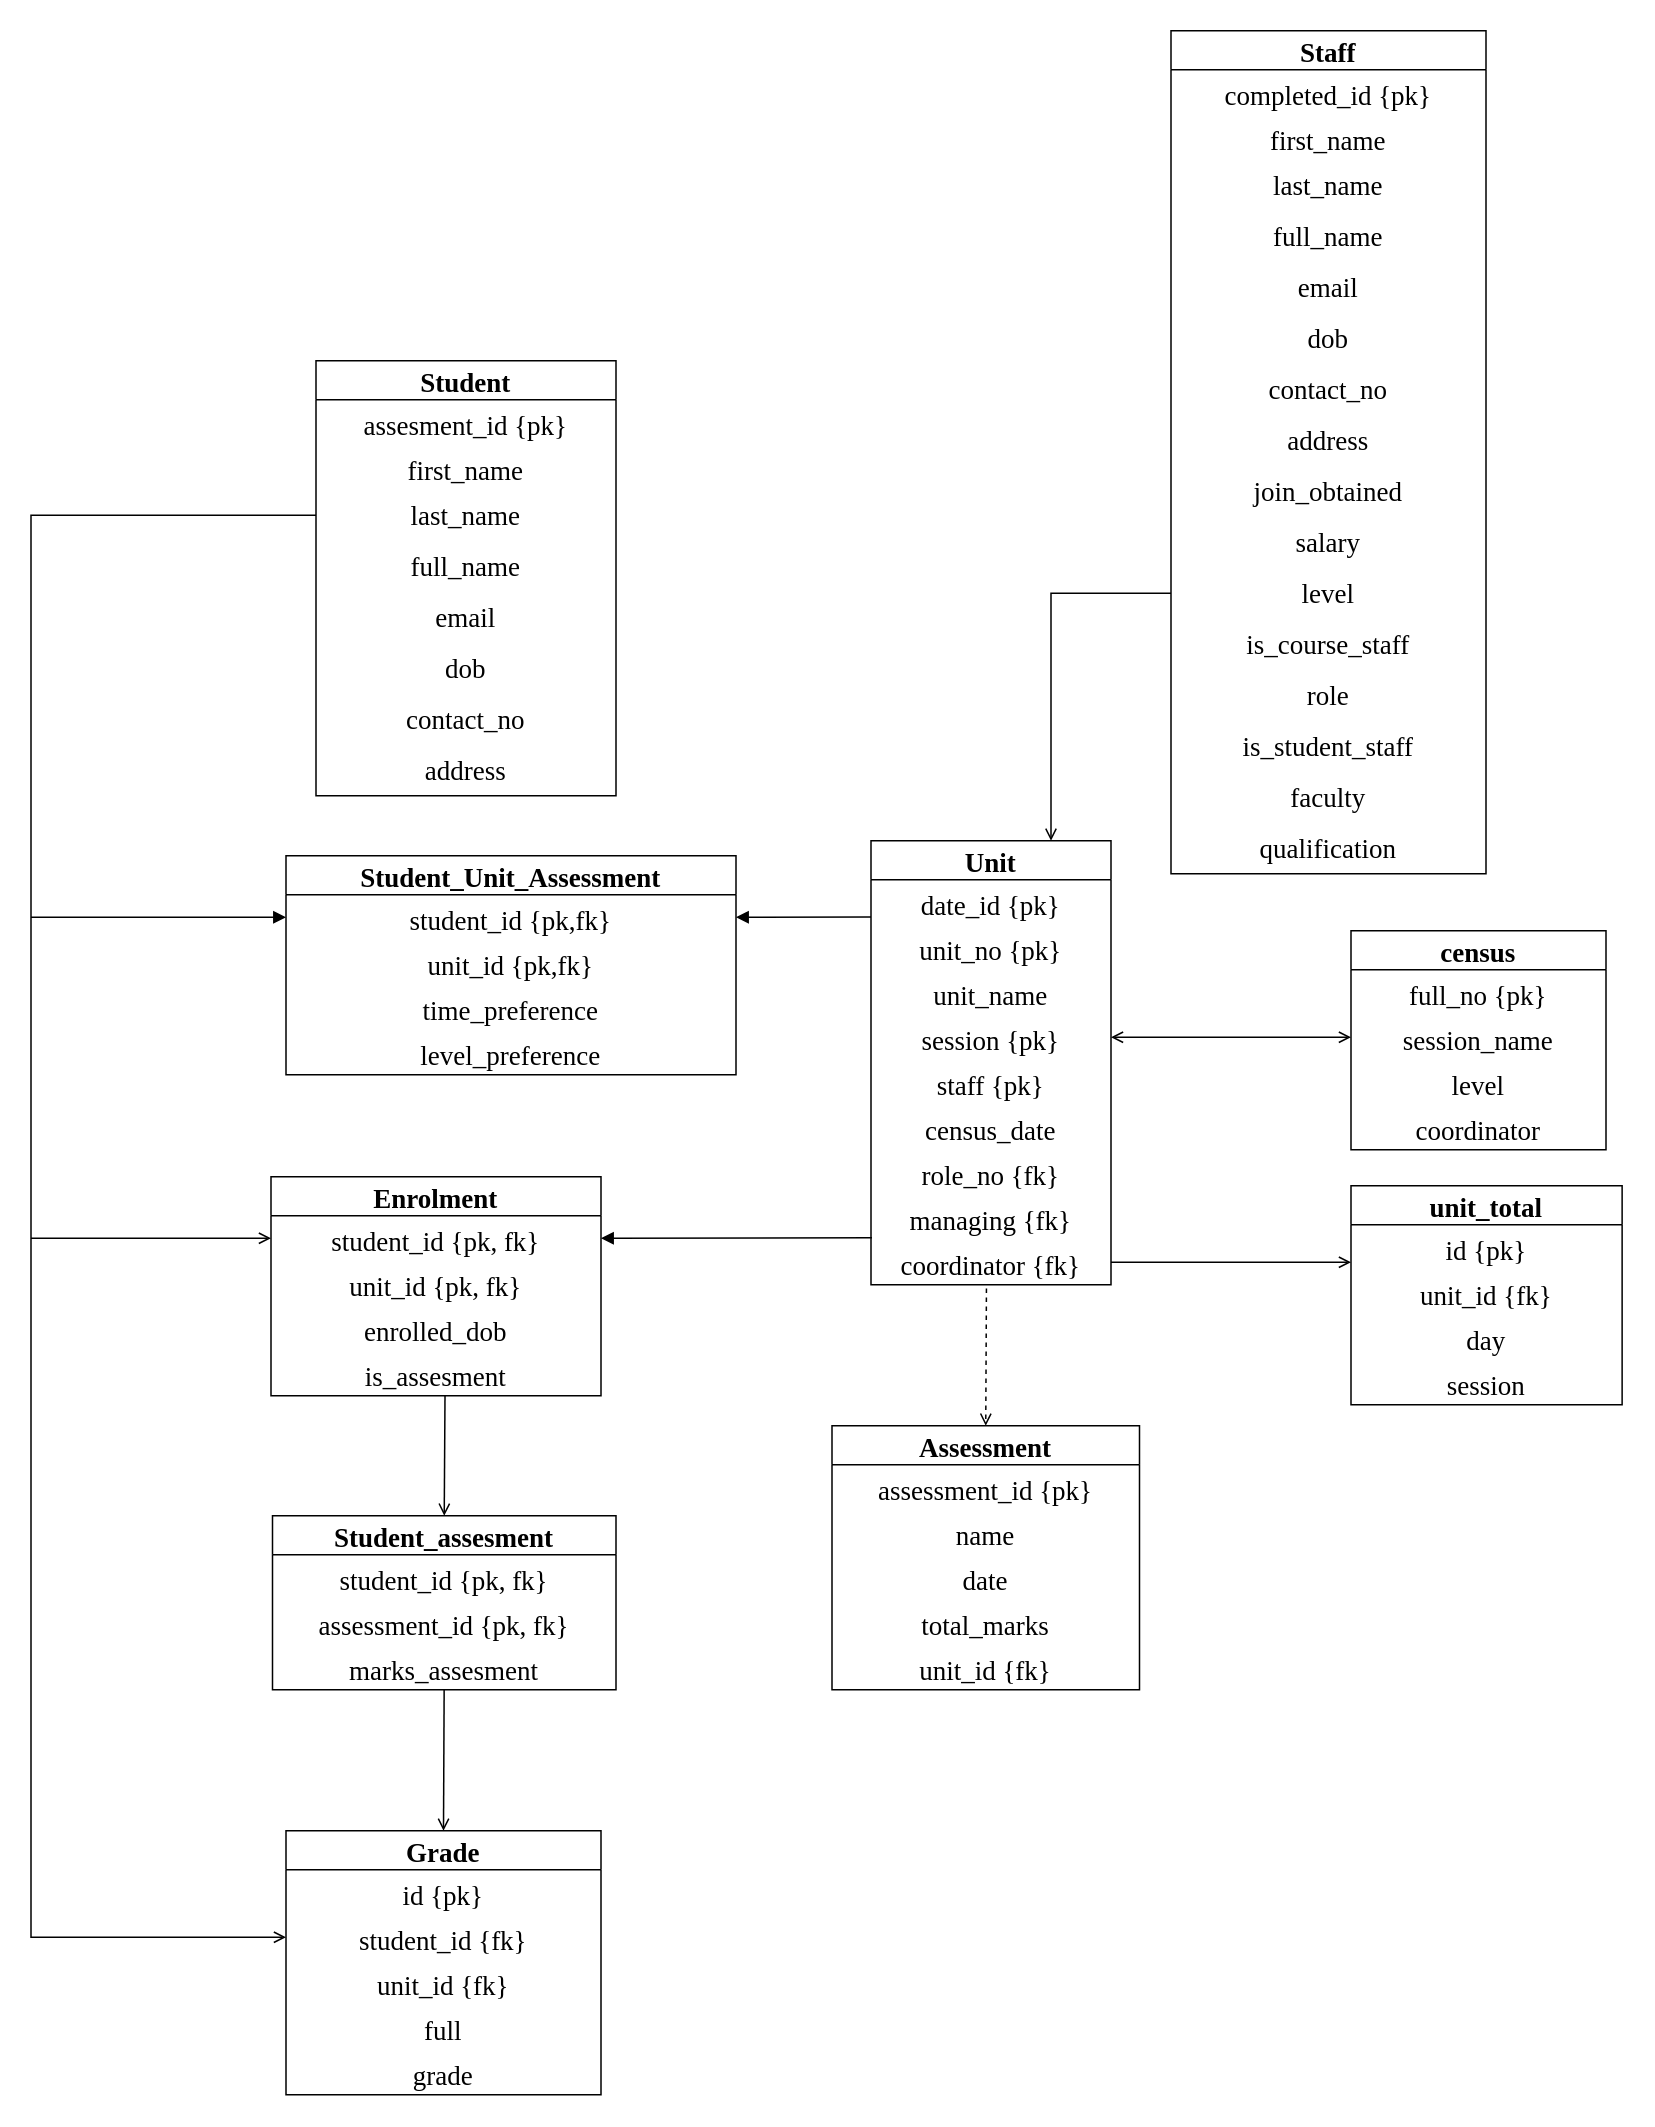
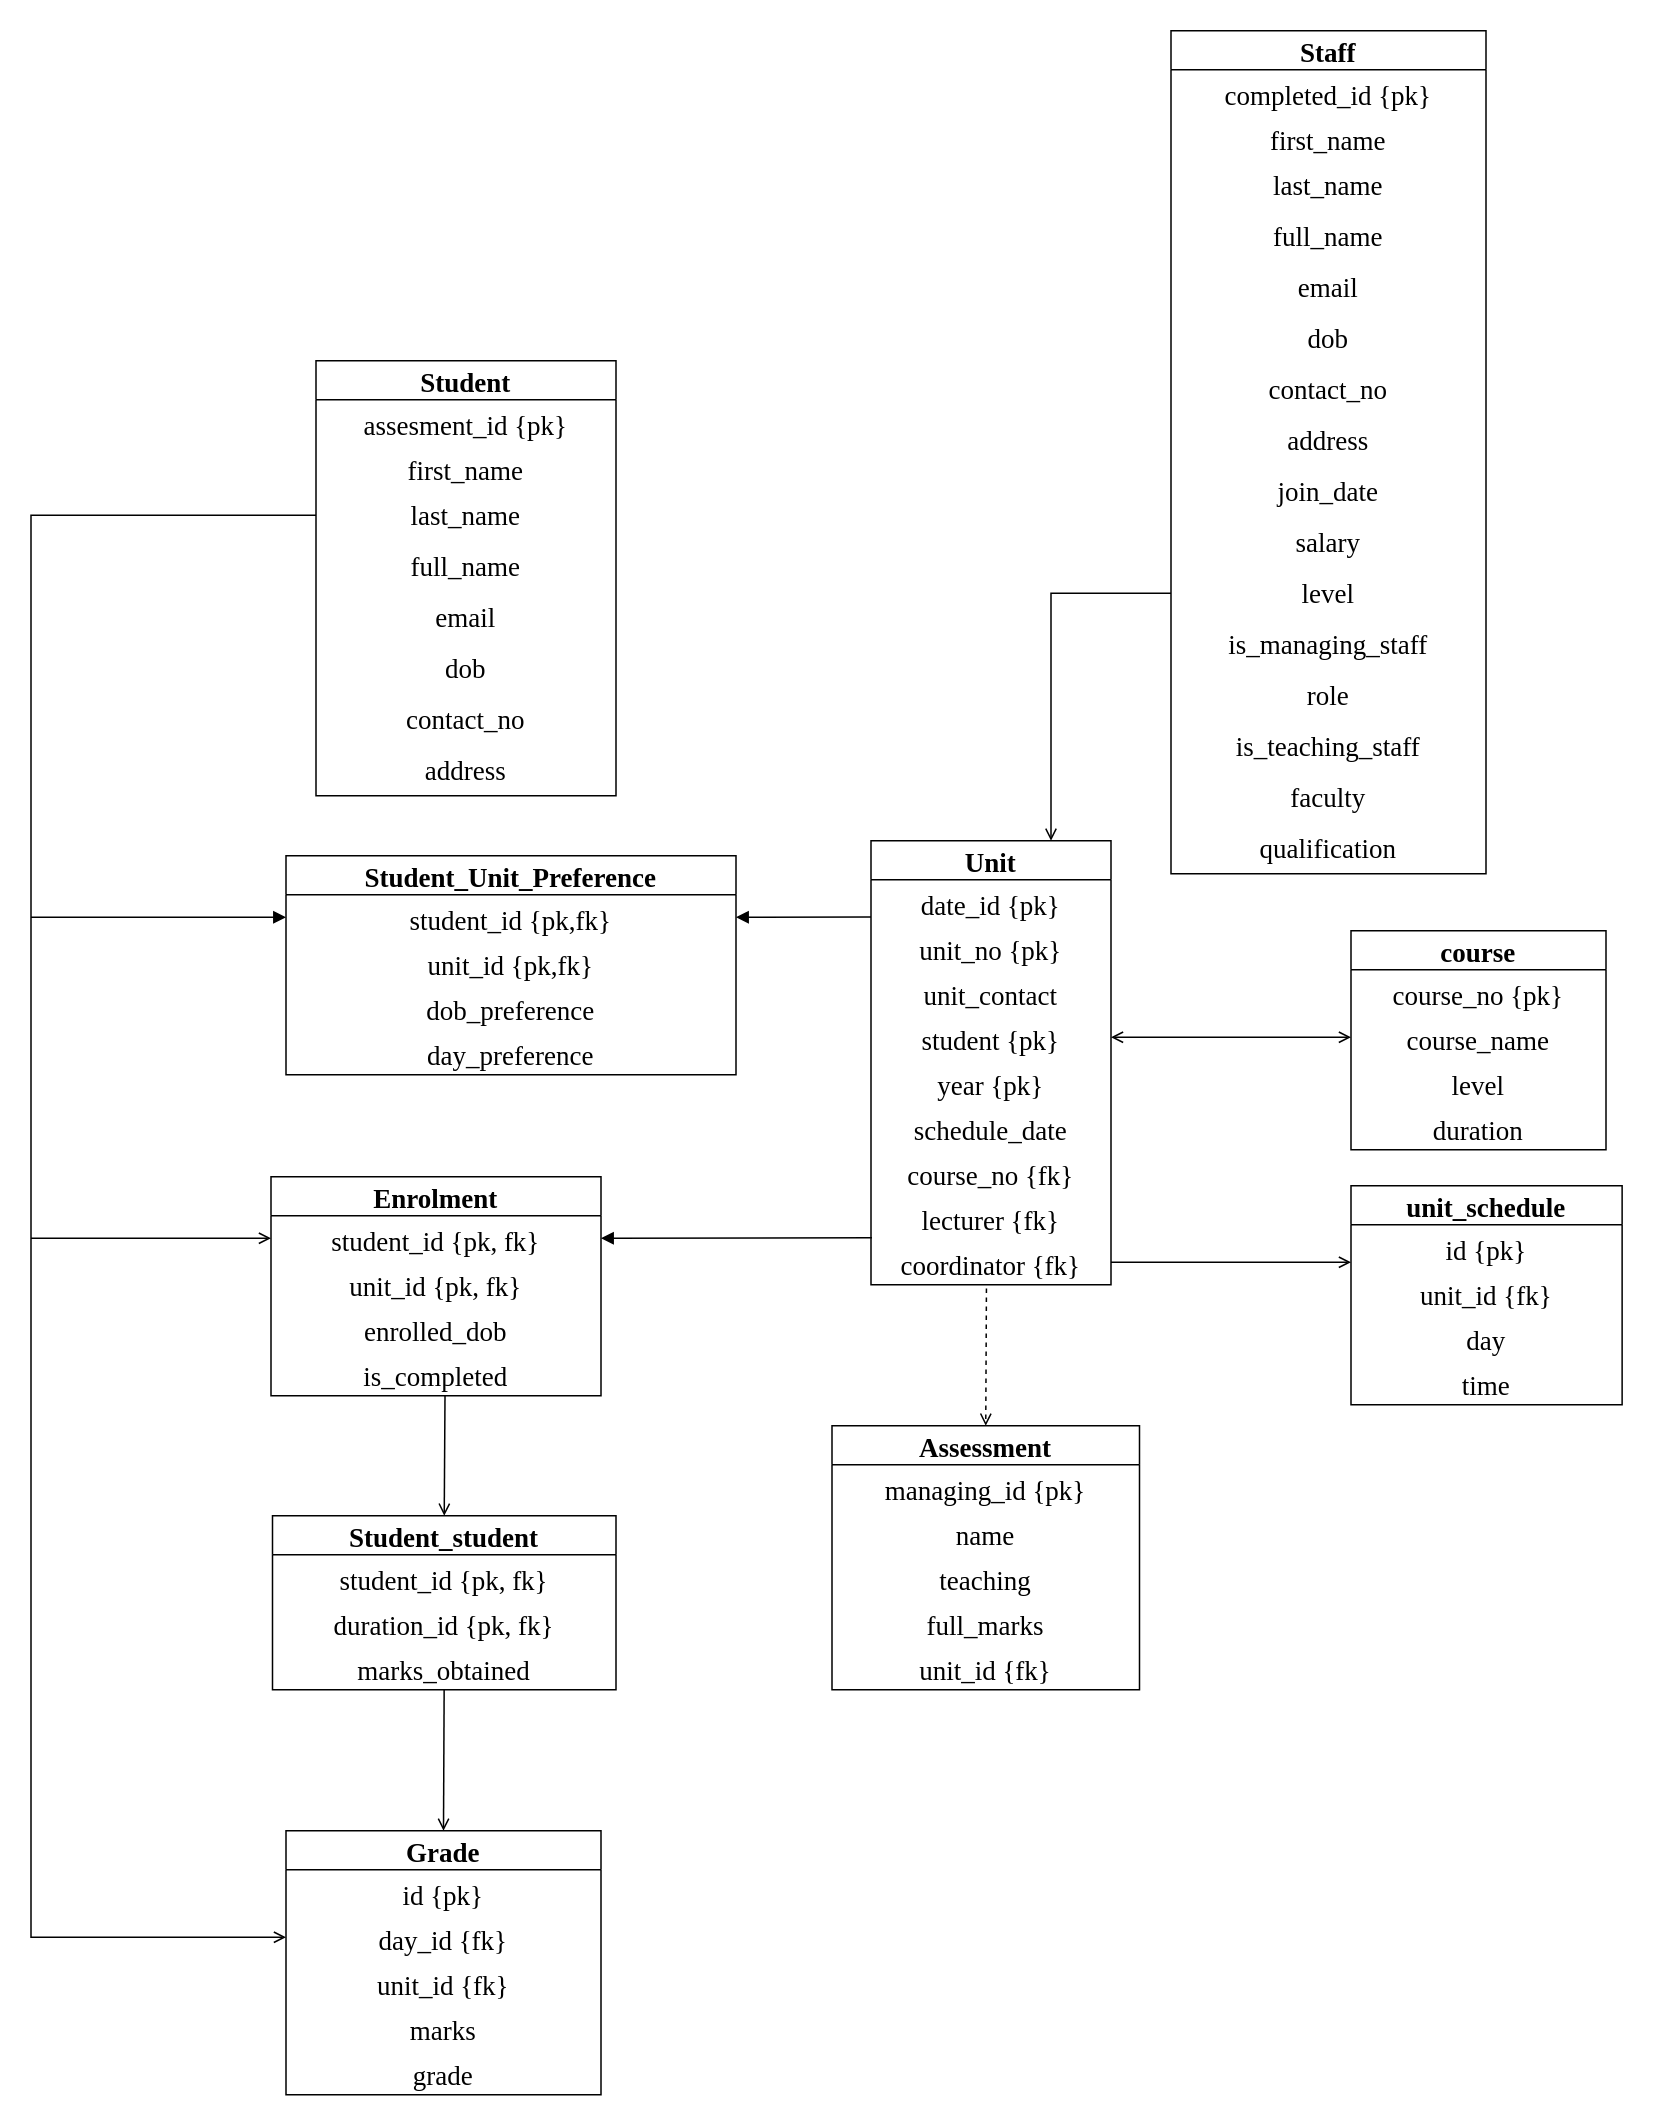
node "join_obtained": label "join_obtained" -> "join_date"
node "is_course_staff": label "is_course_staff" -> "is_managing_staff"
node "is_student_staff": label "is_student_staff" -> "is_teaching_staff"
node "Student_Unit_Assessment": label "Student_Unit_Assessment" -> "Student_Unit_Preference"
node "census": label "census" -> "course"
node "unit_name": label "unit_name" -> "unit_contact"
node "full_no {pk}": label "full_no {pk}" -> "course_no {pk}"
node "time_preference": label "time_preference" -> "dob_preference"
node "session {pk}": label "session {pk}" -> "student {pk}"
node "session_name": label "session_name" -> "course_name"
node "level_preference": label "level_preference" -> "day_preference"
node "staff {pk}": label "staff {pk}" -> "year {pk}"
node "census_date": label "census_date" -> "schedule_date"
node "coordinator": label "coordinator" -> "duration"
node "role_no {fk}": label "role_no {fk}" -> "course_no {fk}"
node "unit_total": label "unit_total" -> "unit_schedule"
node "managing {fk}": label "managing {fk}" -> "lecturer {fk}"
node "is_assesment": label "is_assesment" -> "is_completed"
node "session": label "session" -> "time"
node "assessment_id {pk}": label "assessment_id {pk}" -> "managing_id {pk}"
node "Student_assesment": label "Student_assesment" -> "Student_student"
node "date": label "date" -> "teaching"
node "assessment_id {pk, fk}": label "assessment_id {pk, fk}" -> "duration_id {pk, fk}"
node "total_marks": label "total_marks" -> "full_marks"
node "marks_assesment": label "marks_assesment" -> "marks_obtained"
node "student_id {fk}": label "student_id {fk}" -> "day_id {fk}"
node "full": label "full" -> "marks"
